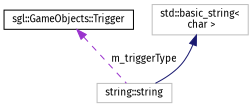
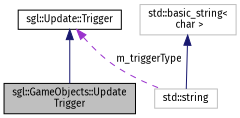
node "sgl::GameObjects::Trigger": label "sgl::GameObjects::Trigger" -> "sgl::Update::Trigger"
node "string::string": label "string::string" -> "std::string"
node "sgl::GameObjects::Update Trigger": added
